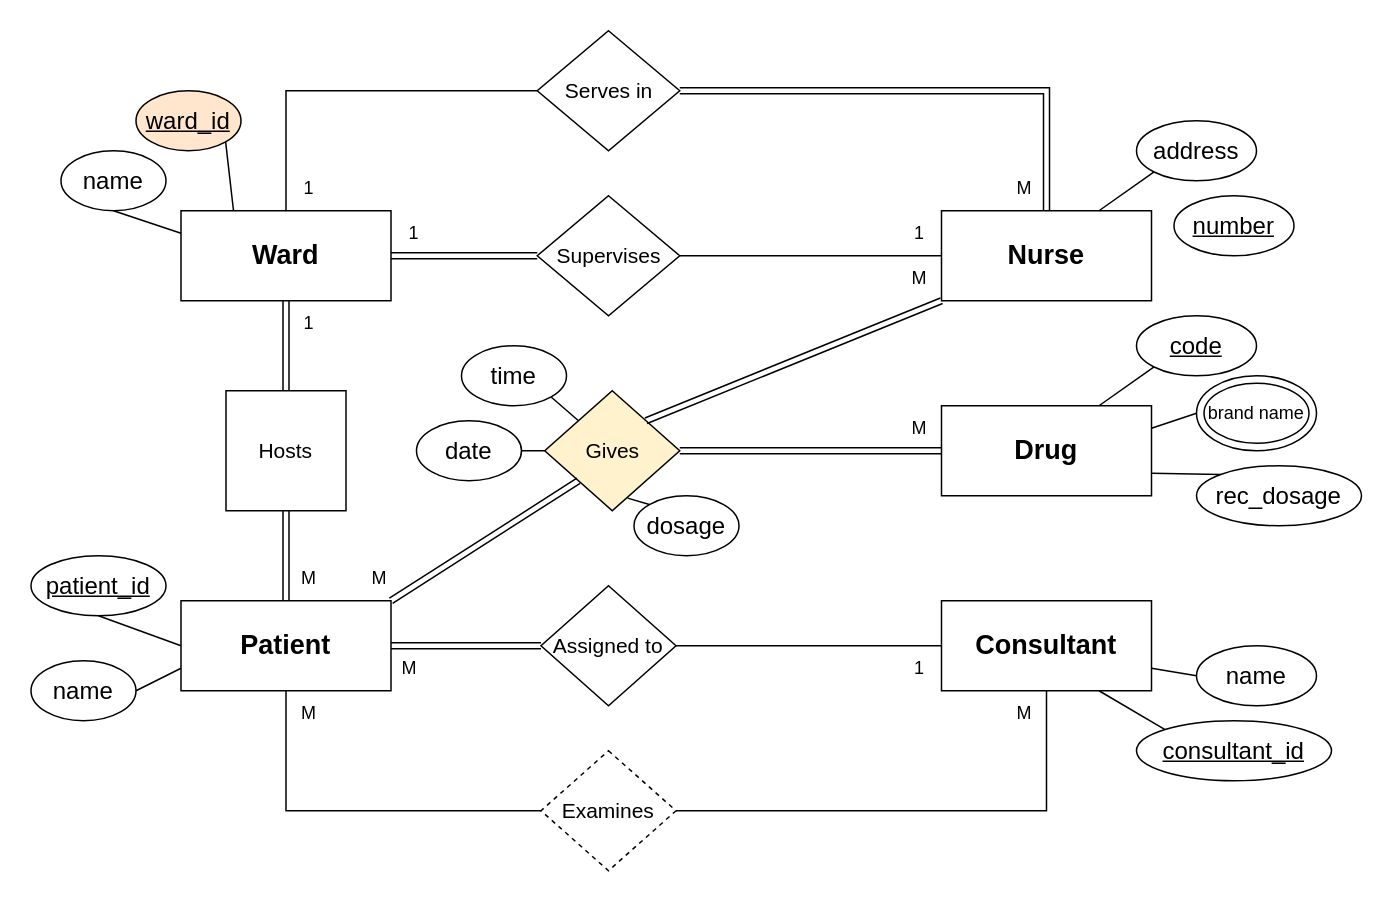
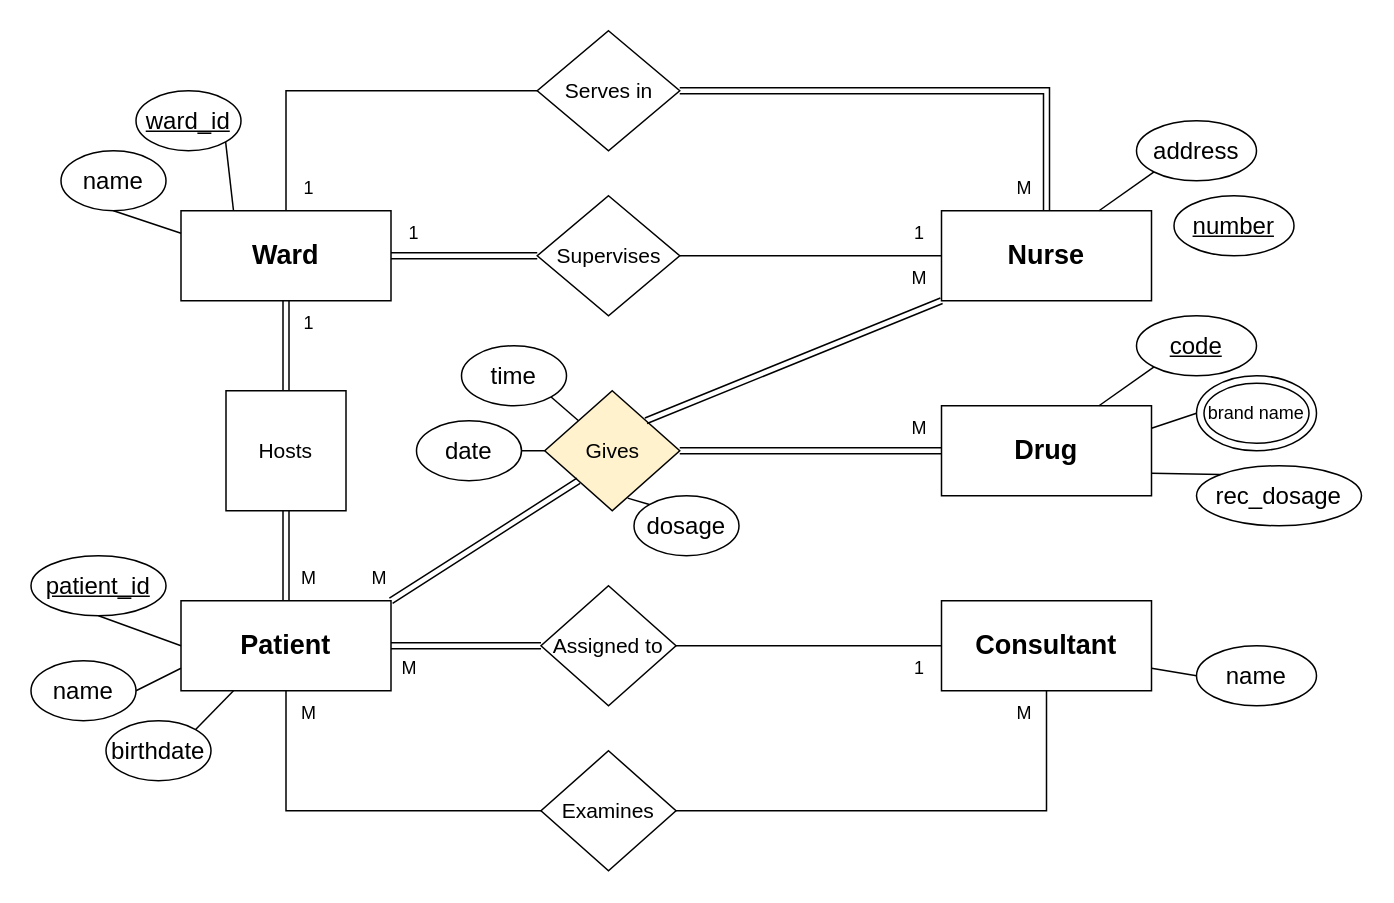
node "ward_id": fillcolor #ffe6cc -> #ffffff
edge "Patient" -- "birthdate": added
edge "Consultant" -- "consultant_id": removed
node "birthdate": added
node "consultant_id": removed
node "Examines": style dashed -> solid
